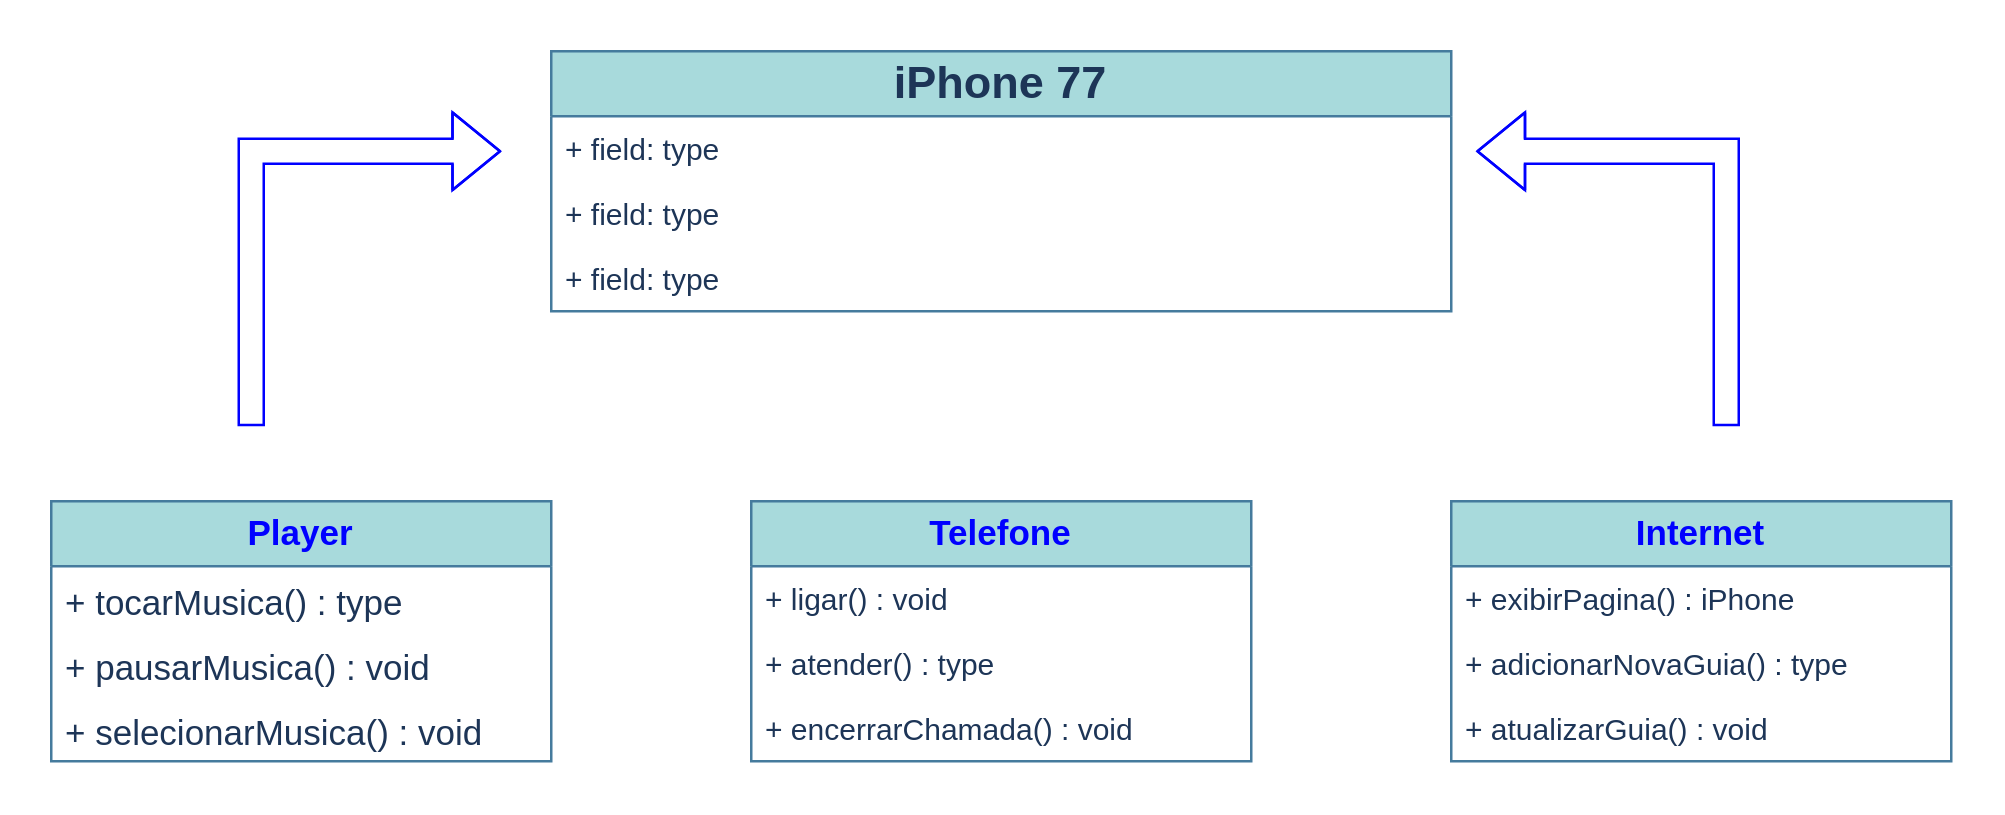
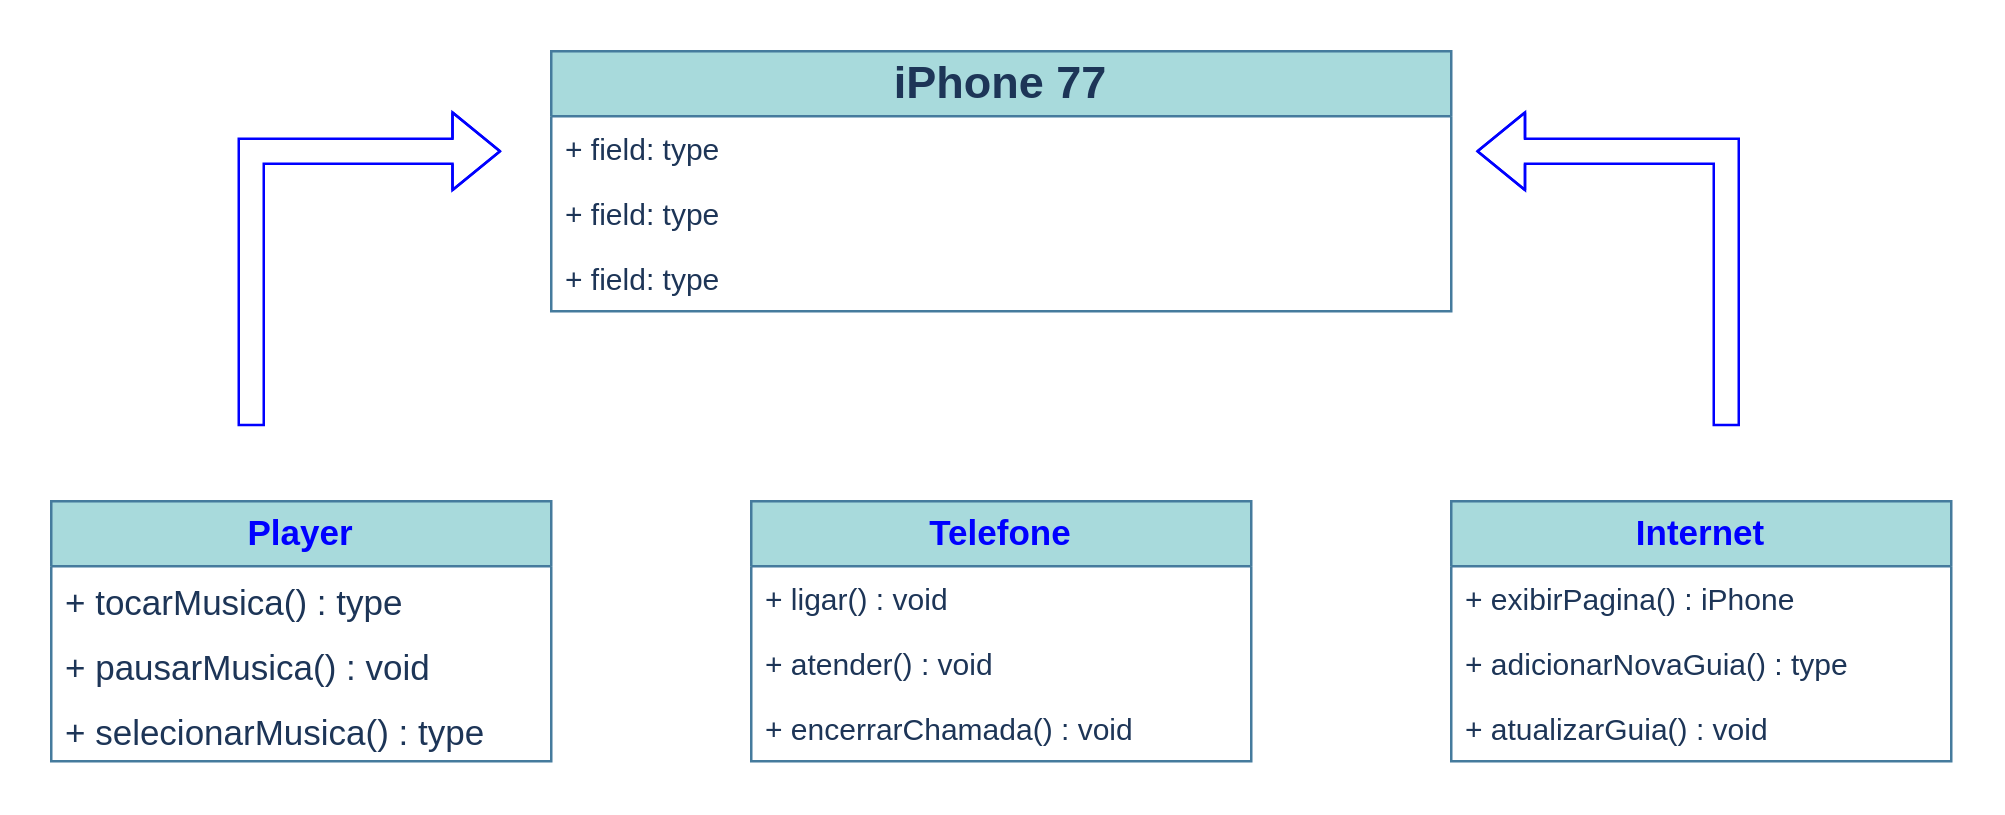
node "+ atender() : type": label "+ atender() : type" -> "+ atender() : void"
node "+ selecionarMusica() : void": label "+ selecionarMusica() : void" -> "+ selecionarMusica() : type"
